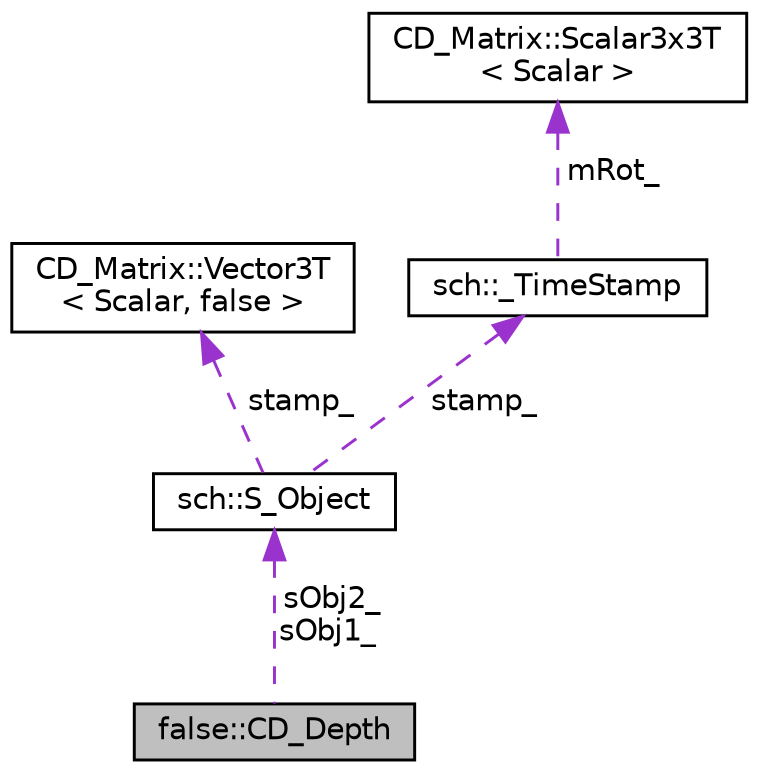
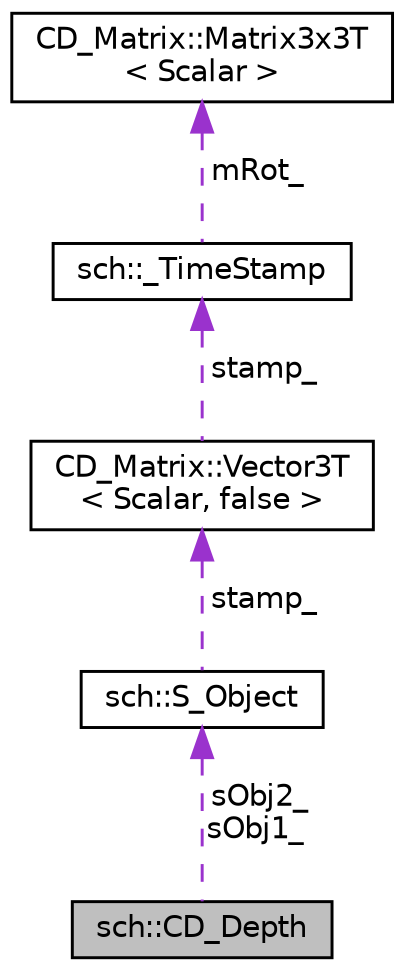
node "CD_Matrix::Scalar3x3T < Scalar >": label "CD_Matrix::Scalar3x3T < Scalar >" -> "CD_Matrix::Matrix3x3T < Scalar >"
edge "sch::S_Object" -> "sch::_TimeStamp": now "CD_Matrix::Vector3T < Scalar, false >" -> "sch::_TimeStamp"
node "false::CD_Depth": label "false::CD_Depth" -> "sch::CD_Depth"
